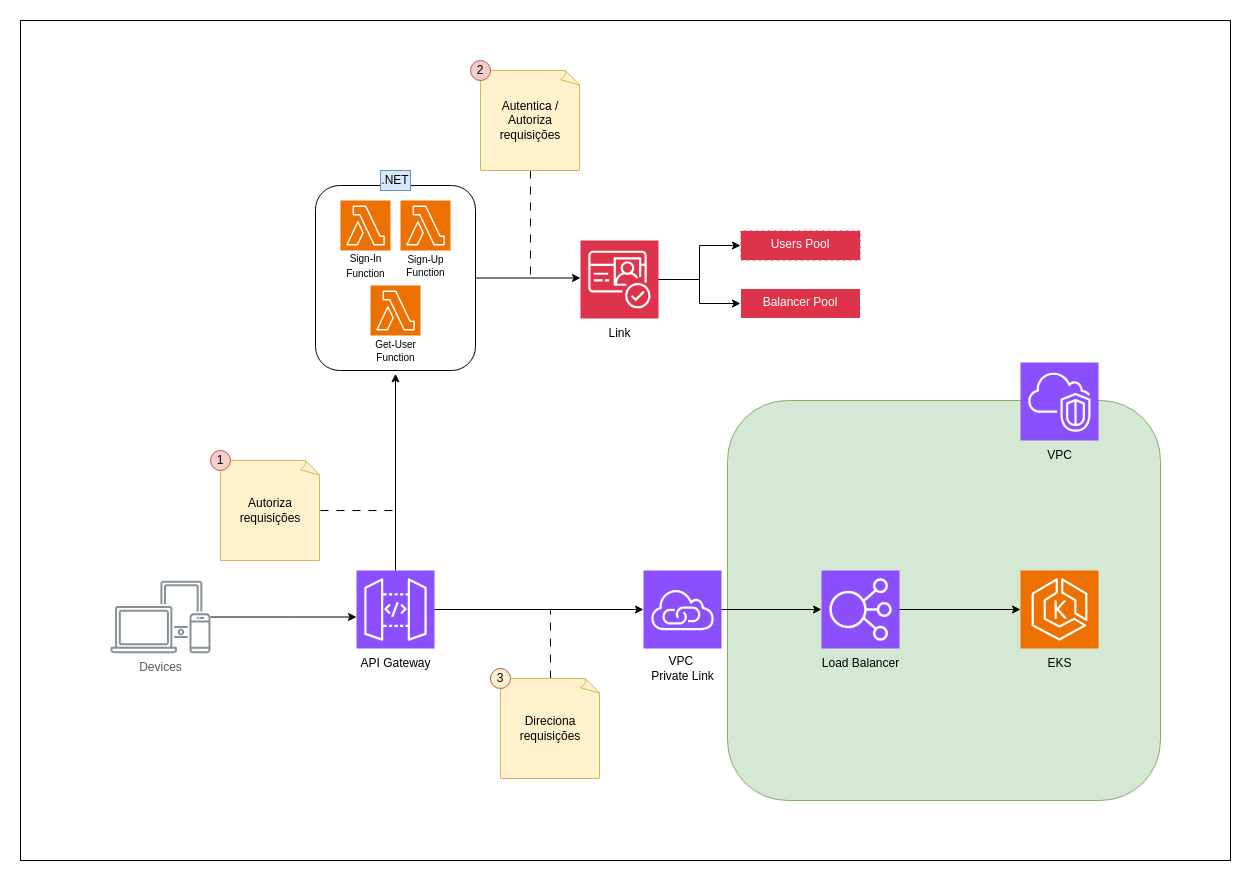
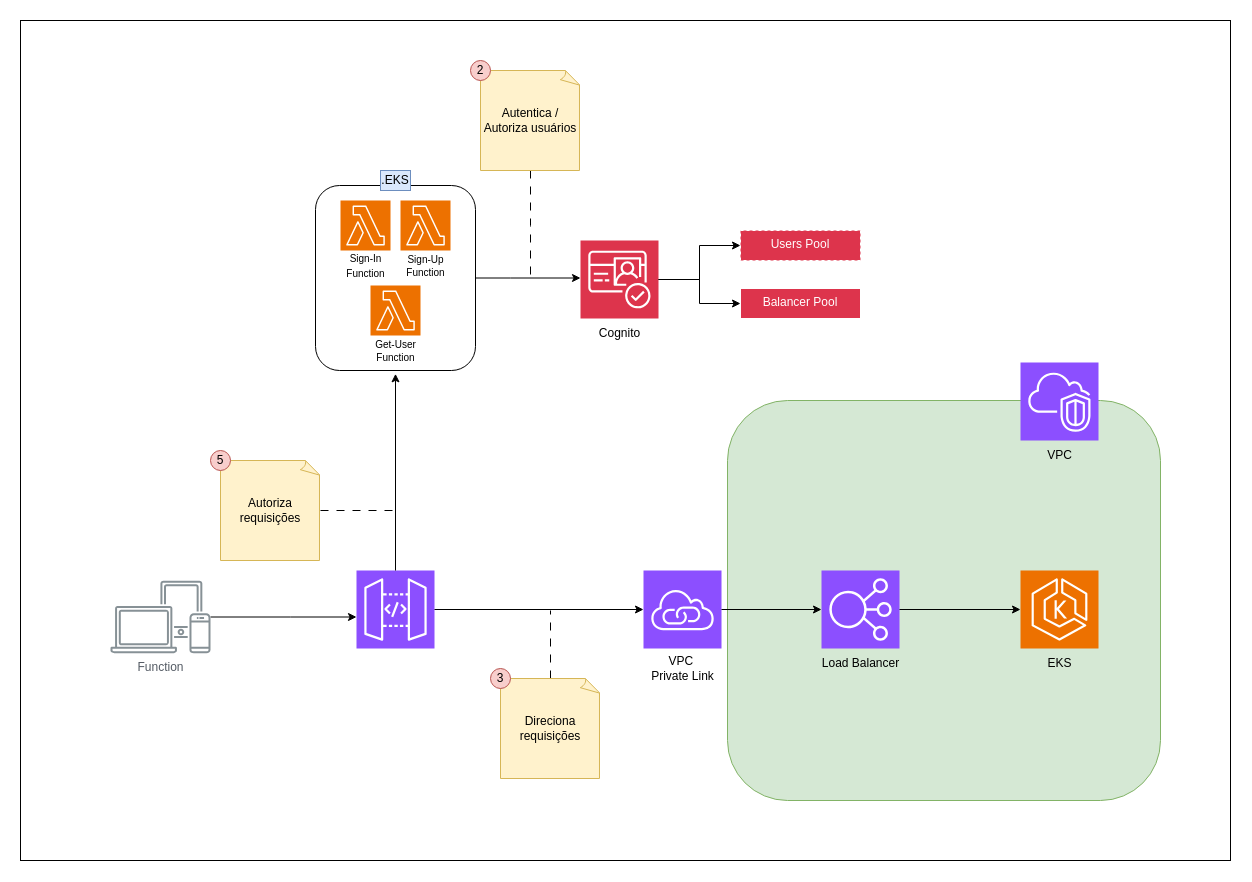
node "Autentica / Autoriza requisições": label "Autentica / Autoriza requisições" -> "Autentica / Autoriza usuários"
node ".NET": label ".NET" -> ".EKS"
node "Link": label "Link" -> "Cognito"
node "1": label "1" -> "5"
node "API Gateway": removed
node "Devices": label "Devices" -> "Function"
node "3": fillcolor #fff2cc -> #f8cecc
